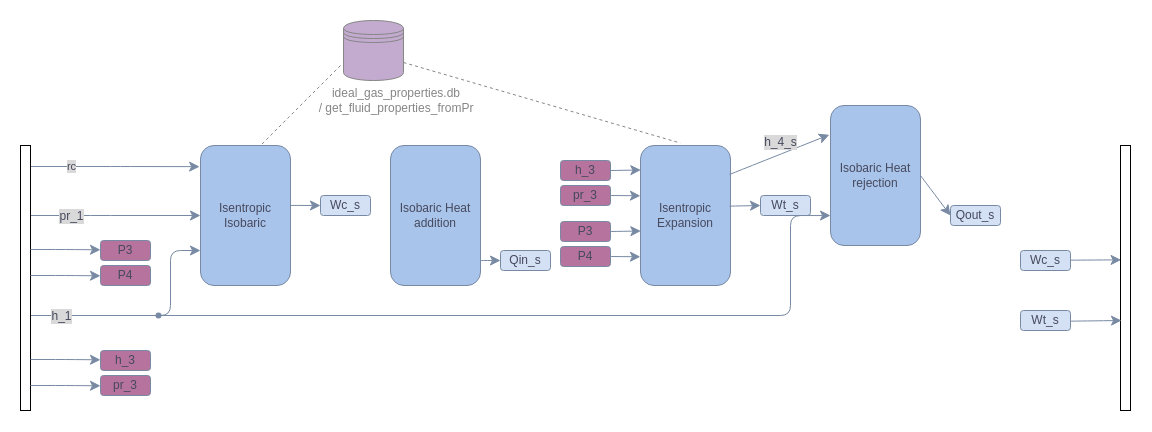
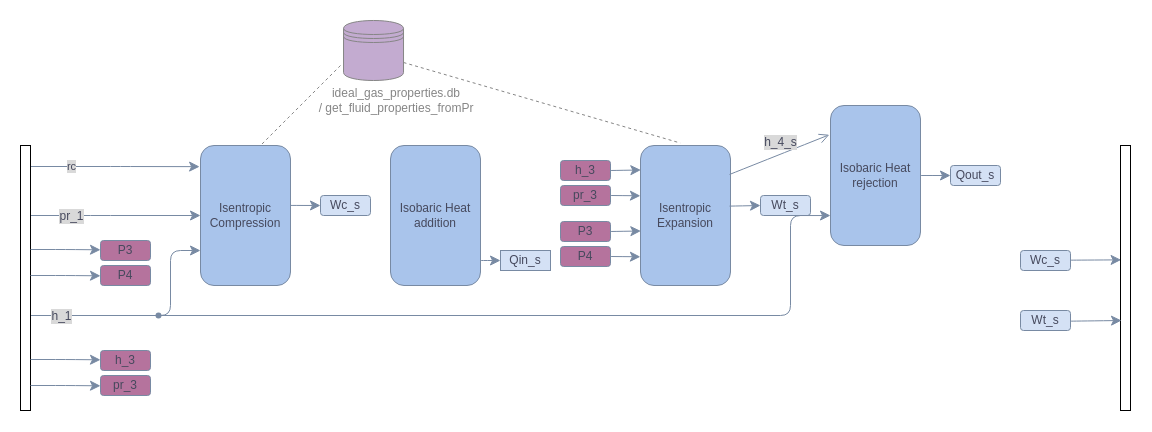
edge "Isentropic Expansion" -> "Isobaric Heat rejection": arrowhead classic -> open
node "Isentropic Isobaric": label "Isentropic Isobaric" -> "Isentropic Compression"
node "Qout_s": moved (976, 216) -> (976, 176)
node "Qin_s": shape rounded rectangle -> rectangle
